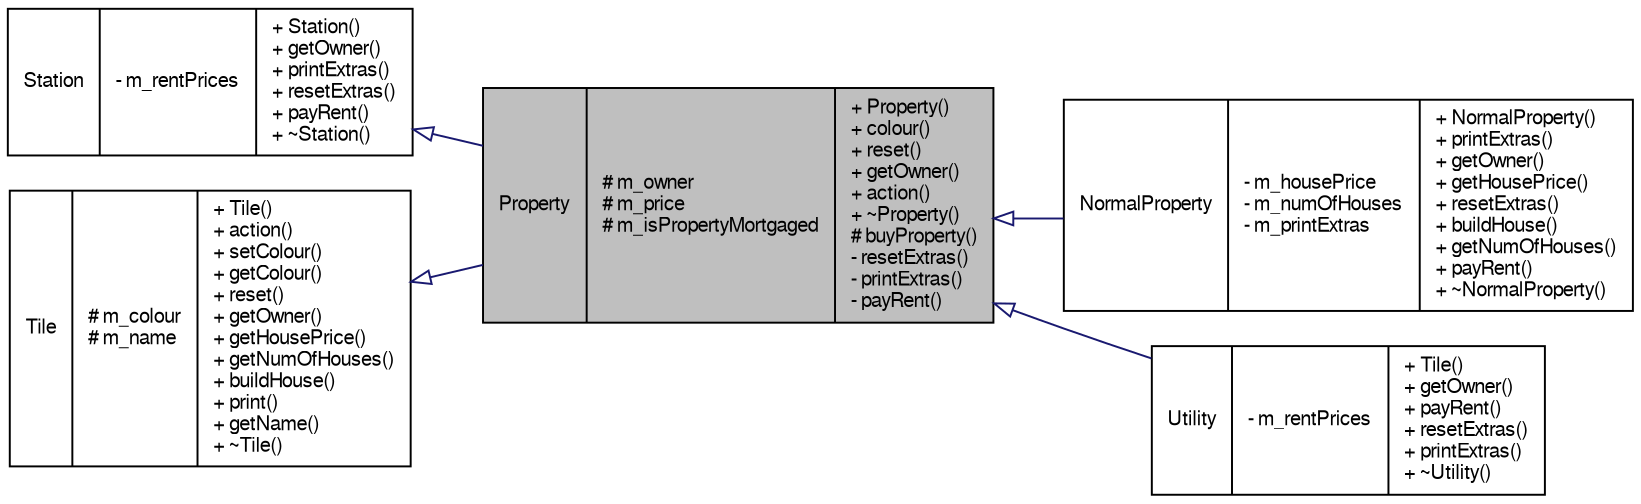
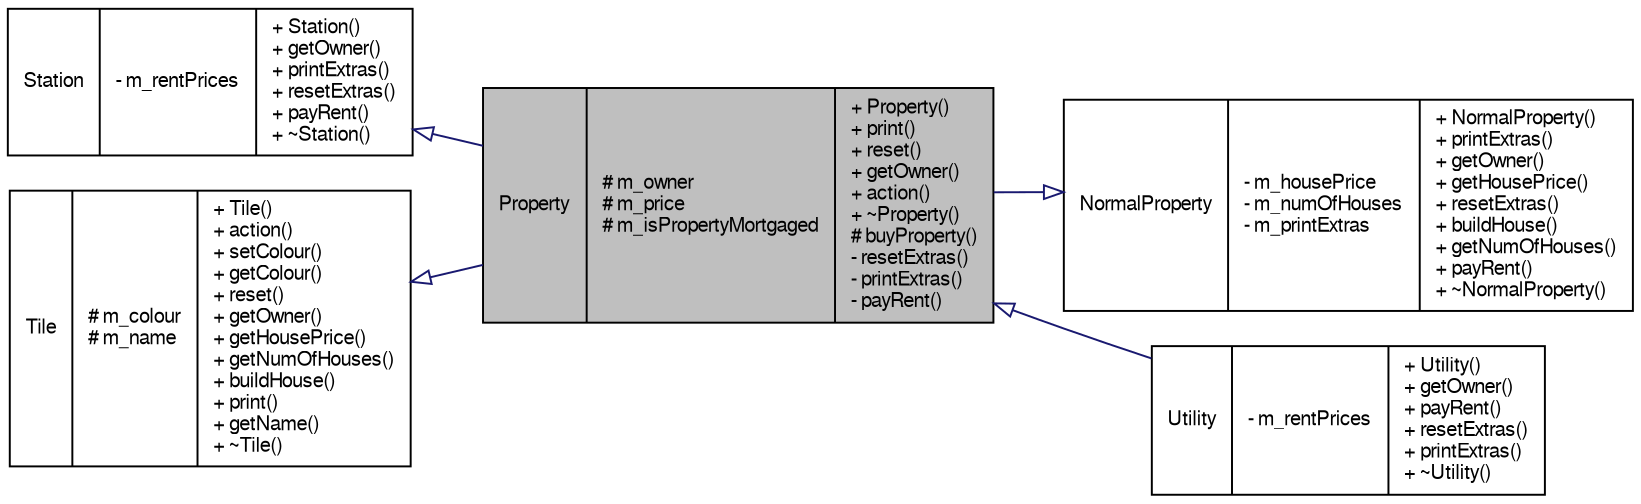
node "Property": text "+ colour()" -> "+ print()"
edge "NormalProperty" -> "Property": reversed
node "Utility": text "+ Tile()" -> "+ Utility()"
